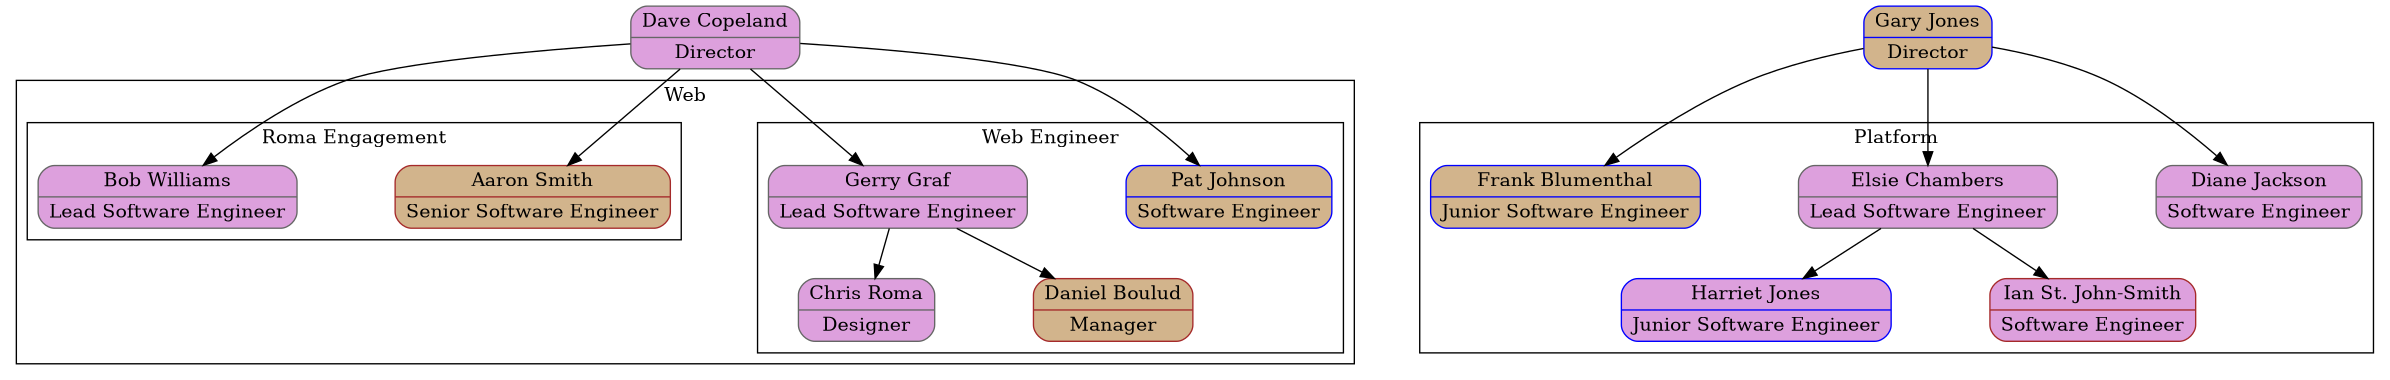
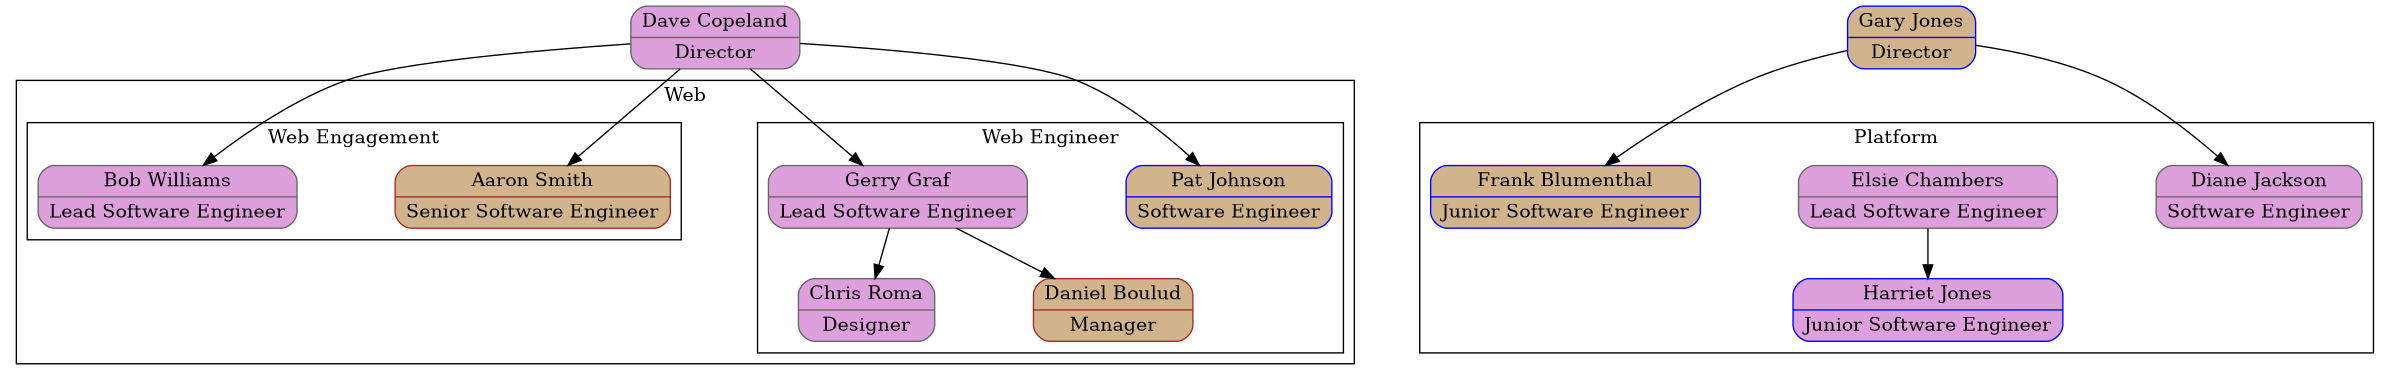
edge "Gary Jones" -> "Elsie Chambers": removed
cluster "Roma Engagement": label "Roma Engagement" -> "Web Engagement"
node "Ian St. John-Smith": removed
